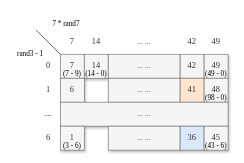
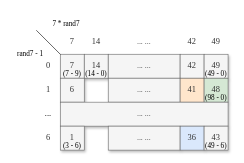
node "rand3 - 1": label "rand3 - 1" -> "rand7 - 1"
node "48": fillcolor #f5f5f5 -> #d5e8d4
node "45": label "45" -> "43"
node "(43 - 6)": label "(43 - 6)" -> "(49 - 6)"
